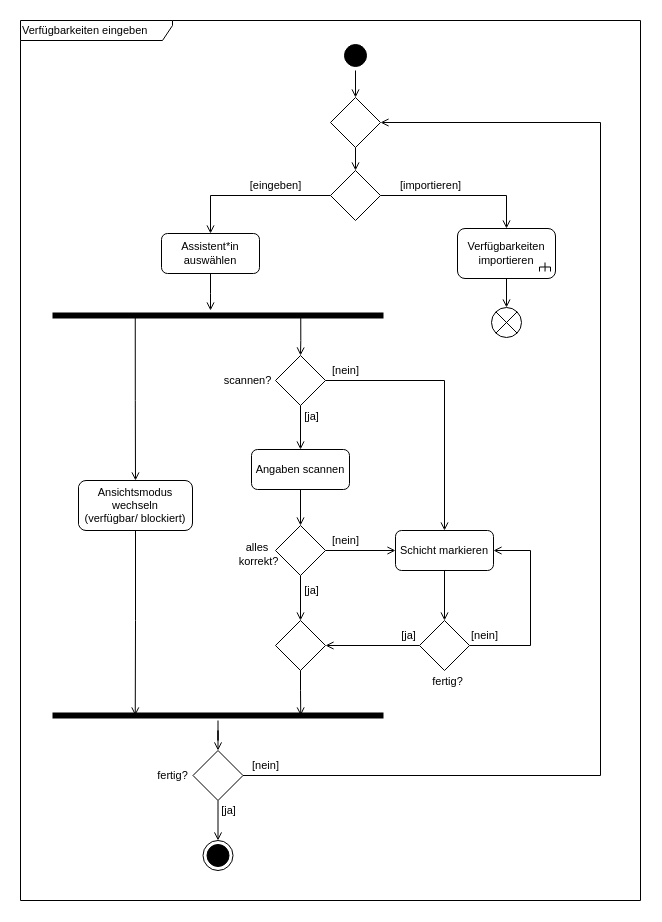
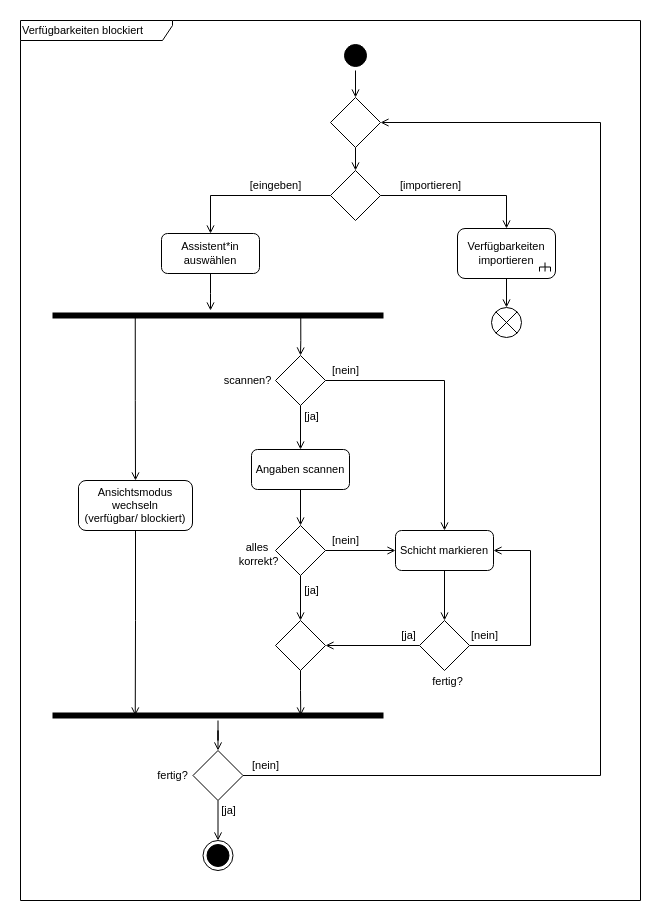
node "Verfügbarkeiten eingeben": label "Verfügbarkeiten eingeben" -> "Verfügbarkeiten blockiert"
